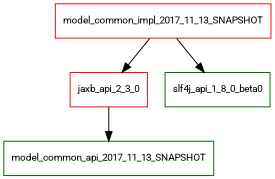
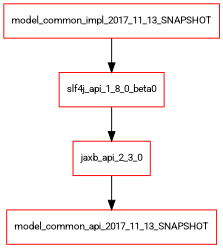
edge "model_common_impl_2017_11_13_SNAPSHOT" -> "jaxb_api_2_3_0": now "slf4j_api_1_8_0_beta0" -> "jaxb_api_2_3_0"
node "slf4j_api_1_8_0_beta0": color darkgreen -> red
node "model_common_api_2017_11_13_SNAPSHOT": color darkgreen -> red
